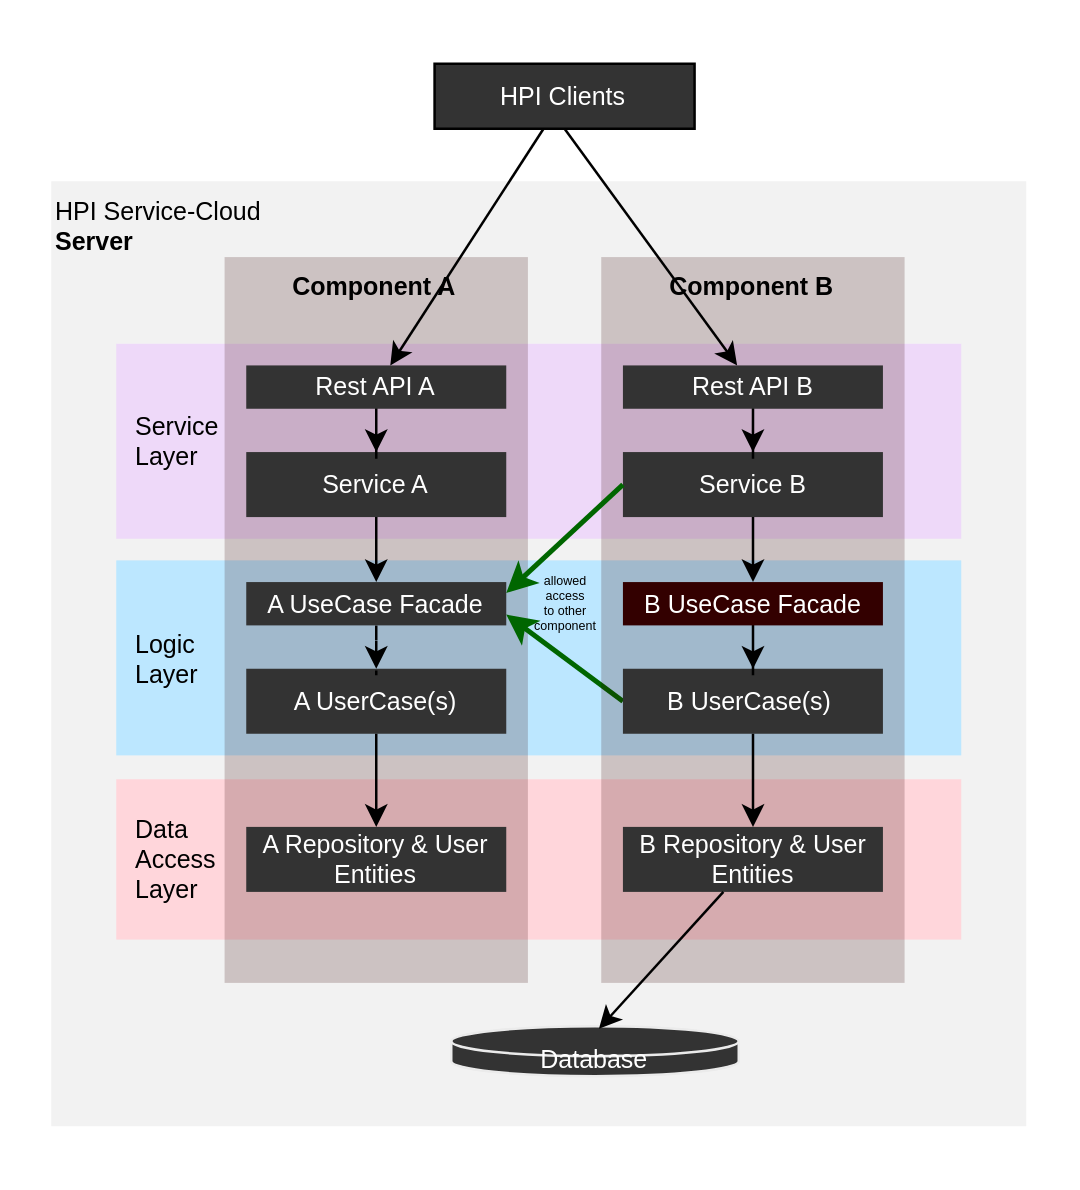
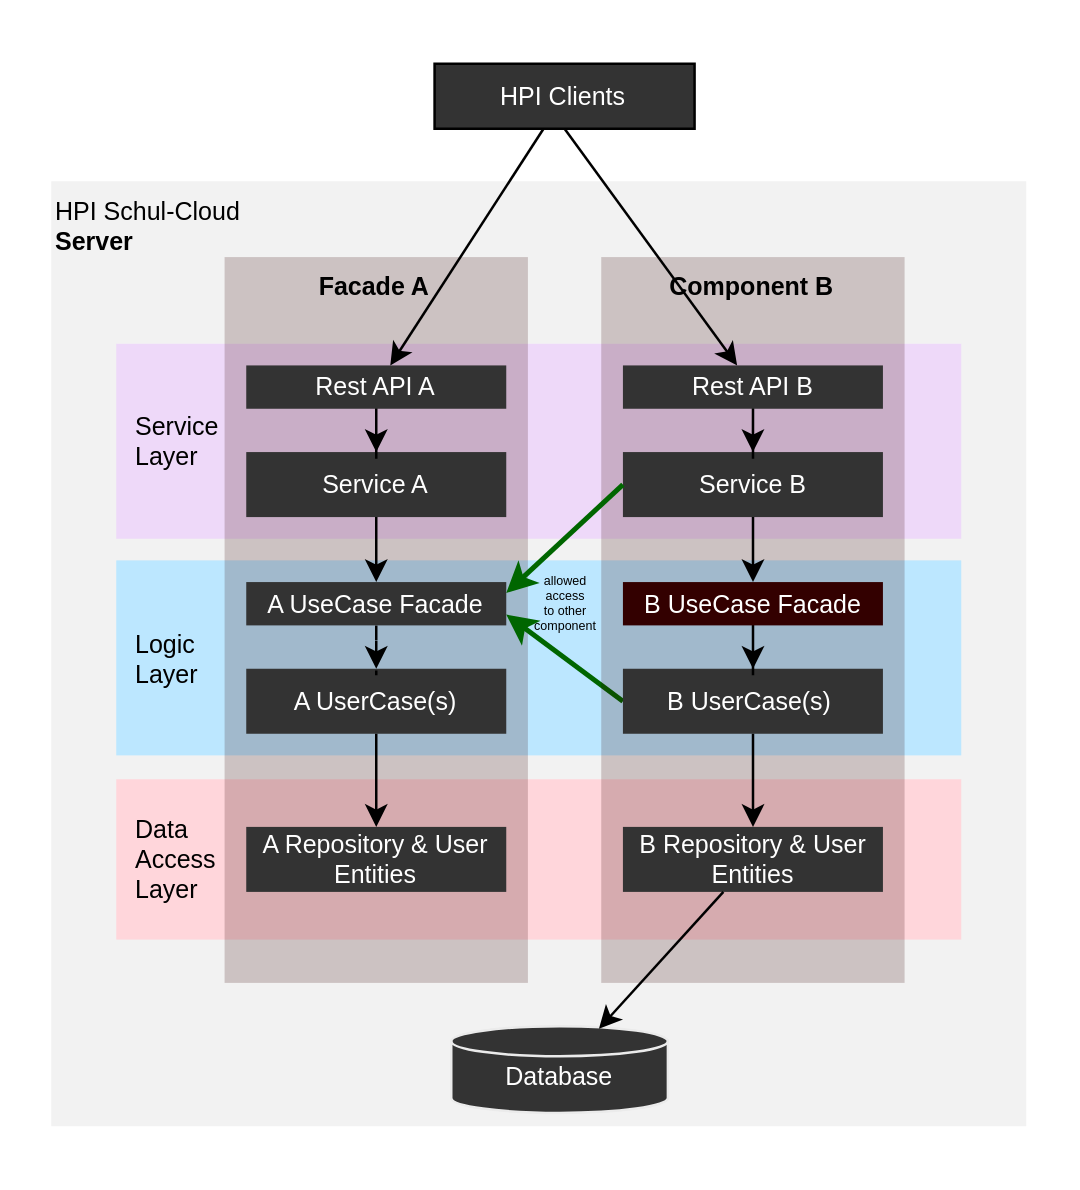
node "HPI Service-Cloud Server": label "HPI Service-Cloud Server" -> "HPI Schul-Cloud Server"
node "Component A": label "Component A" -> "Facade A"
node "Database": size 288x50 -> 217x87
